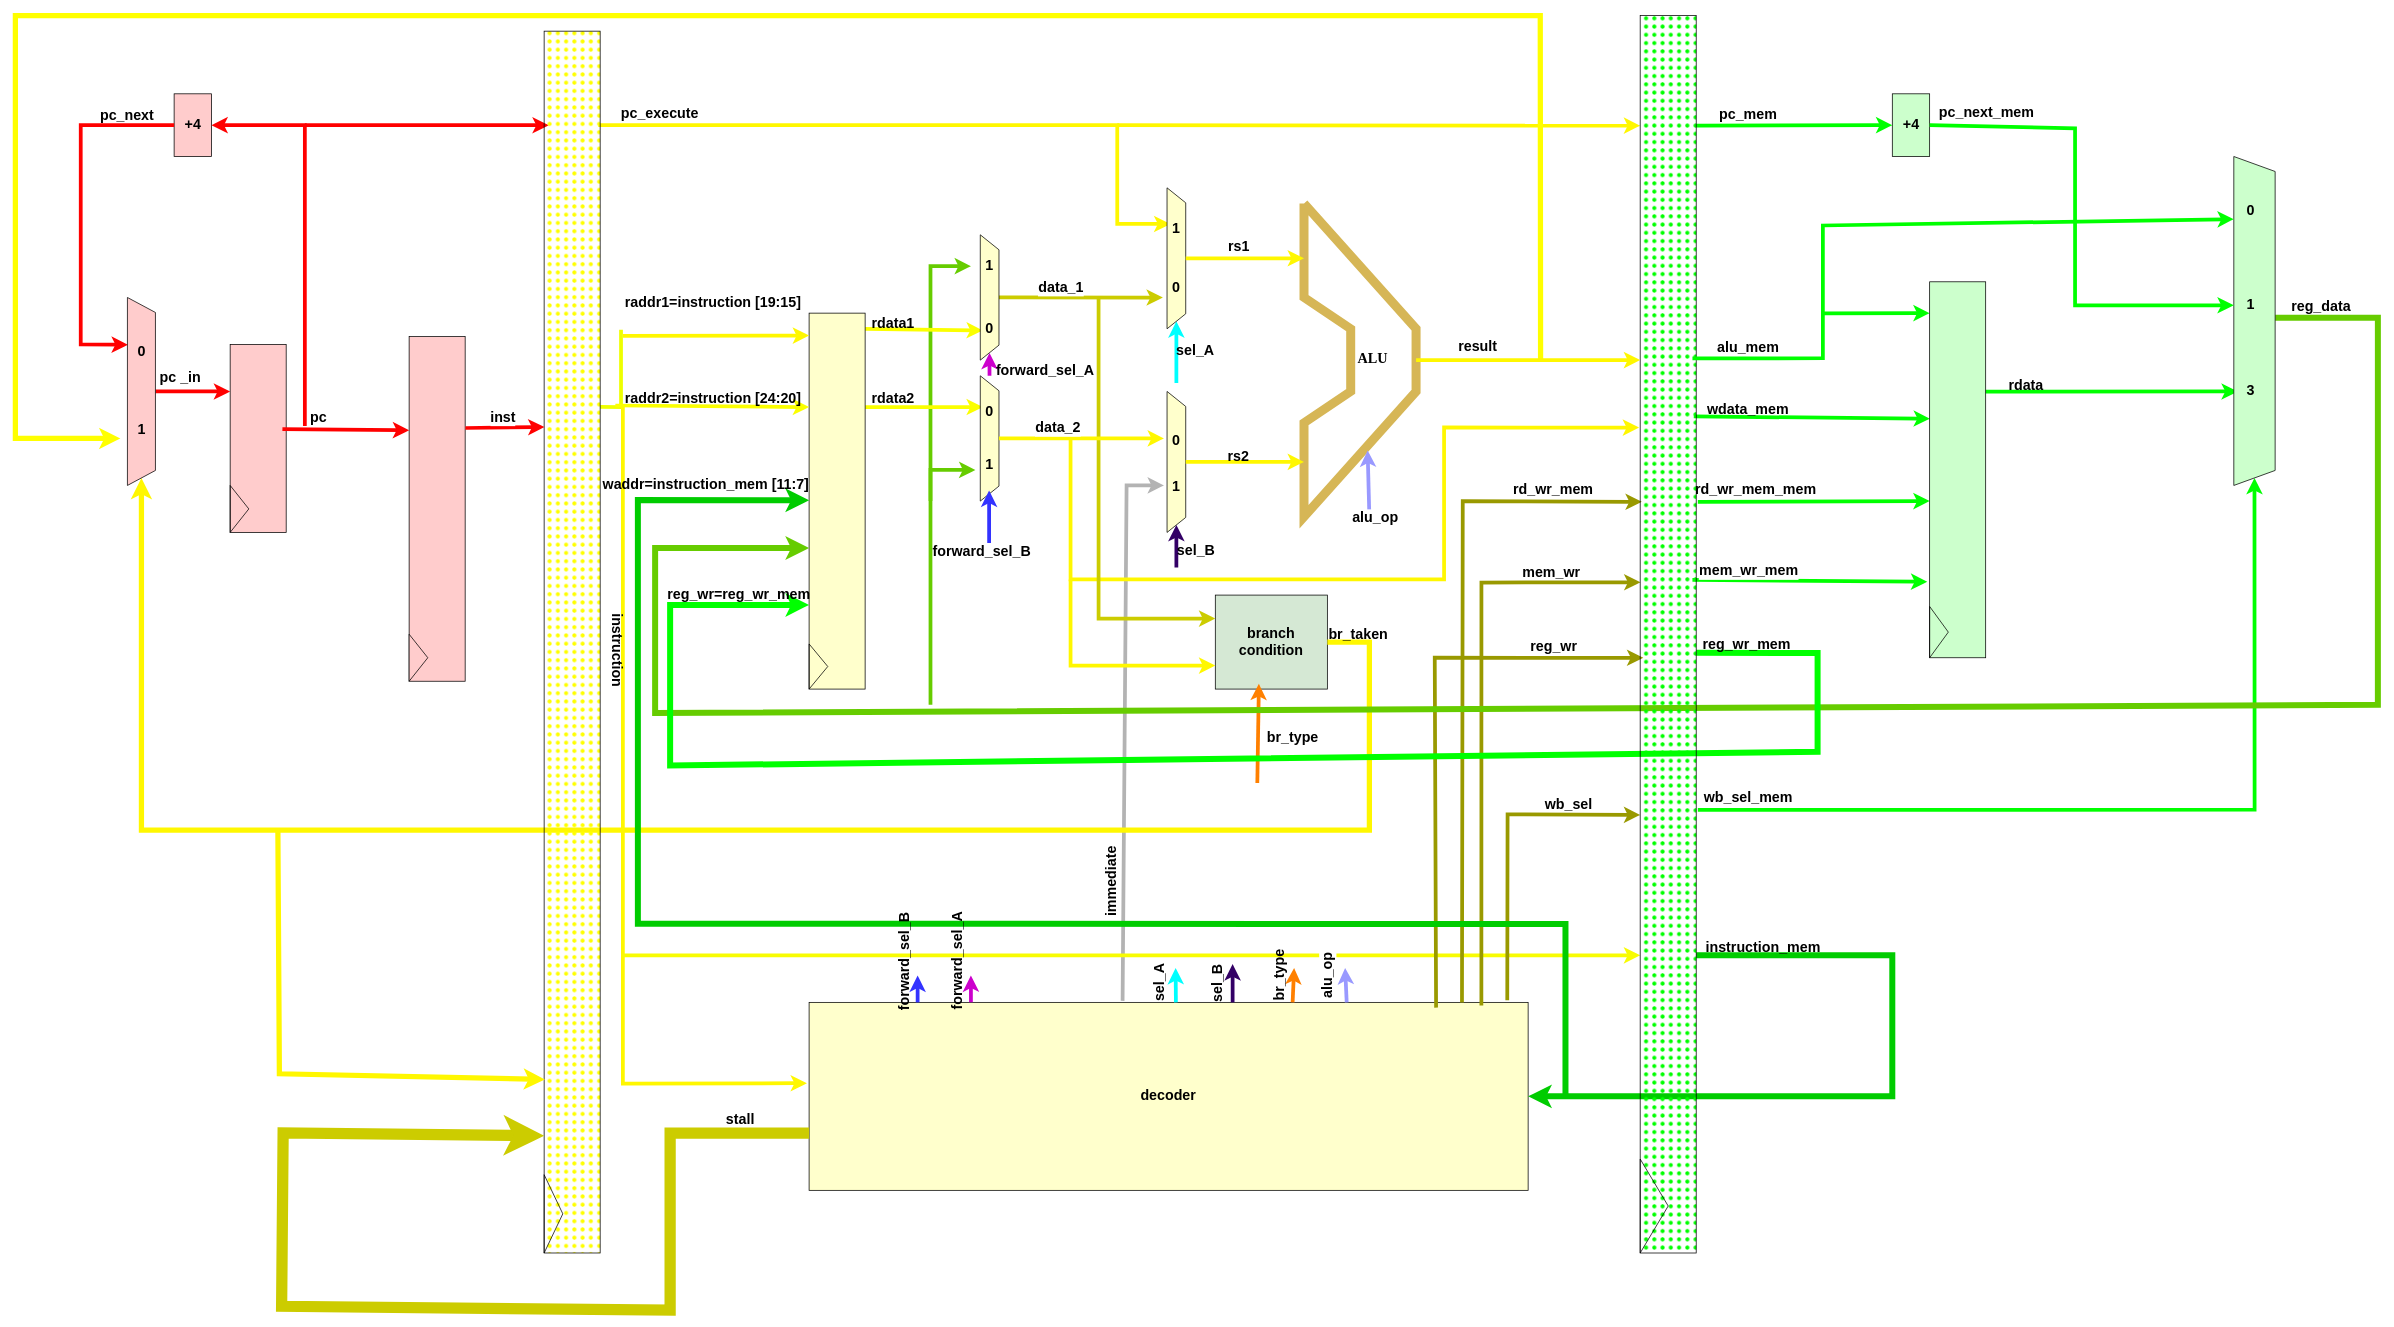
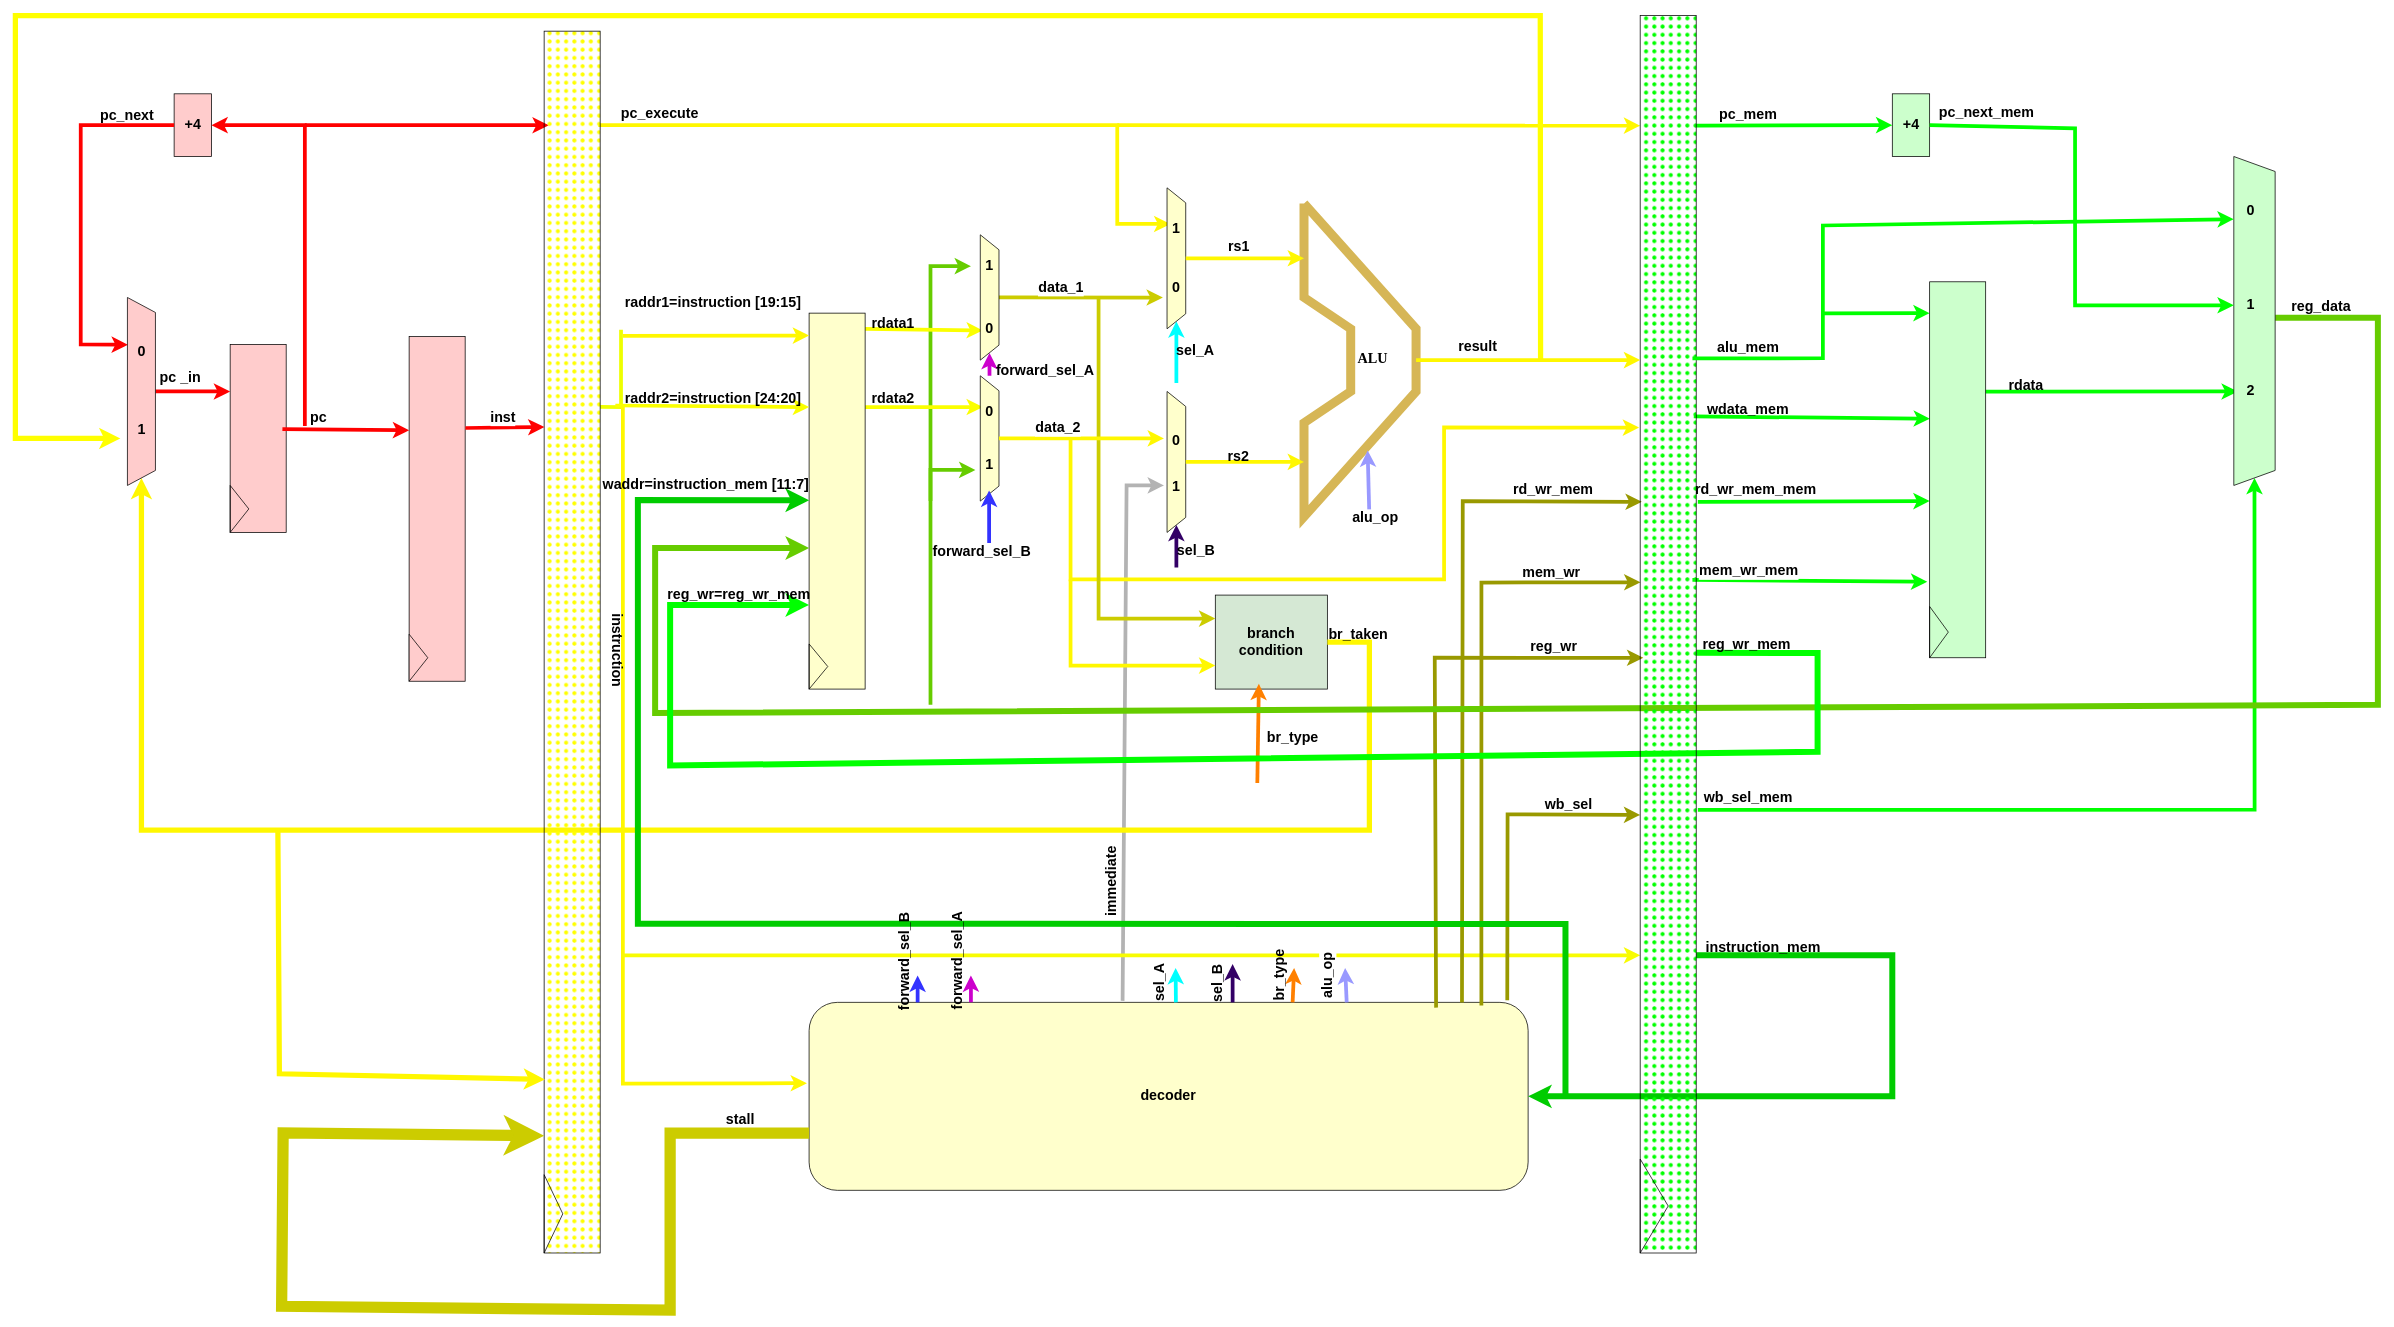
node "3": label "3" -> "2"
node "decoder": shape rectangle -> rounded rectangle
